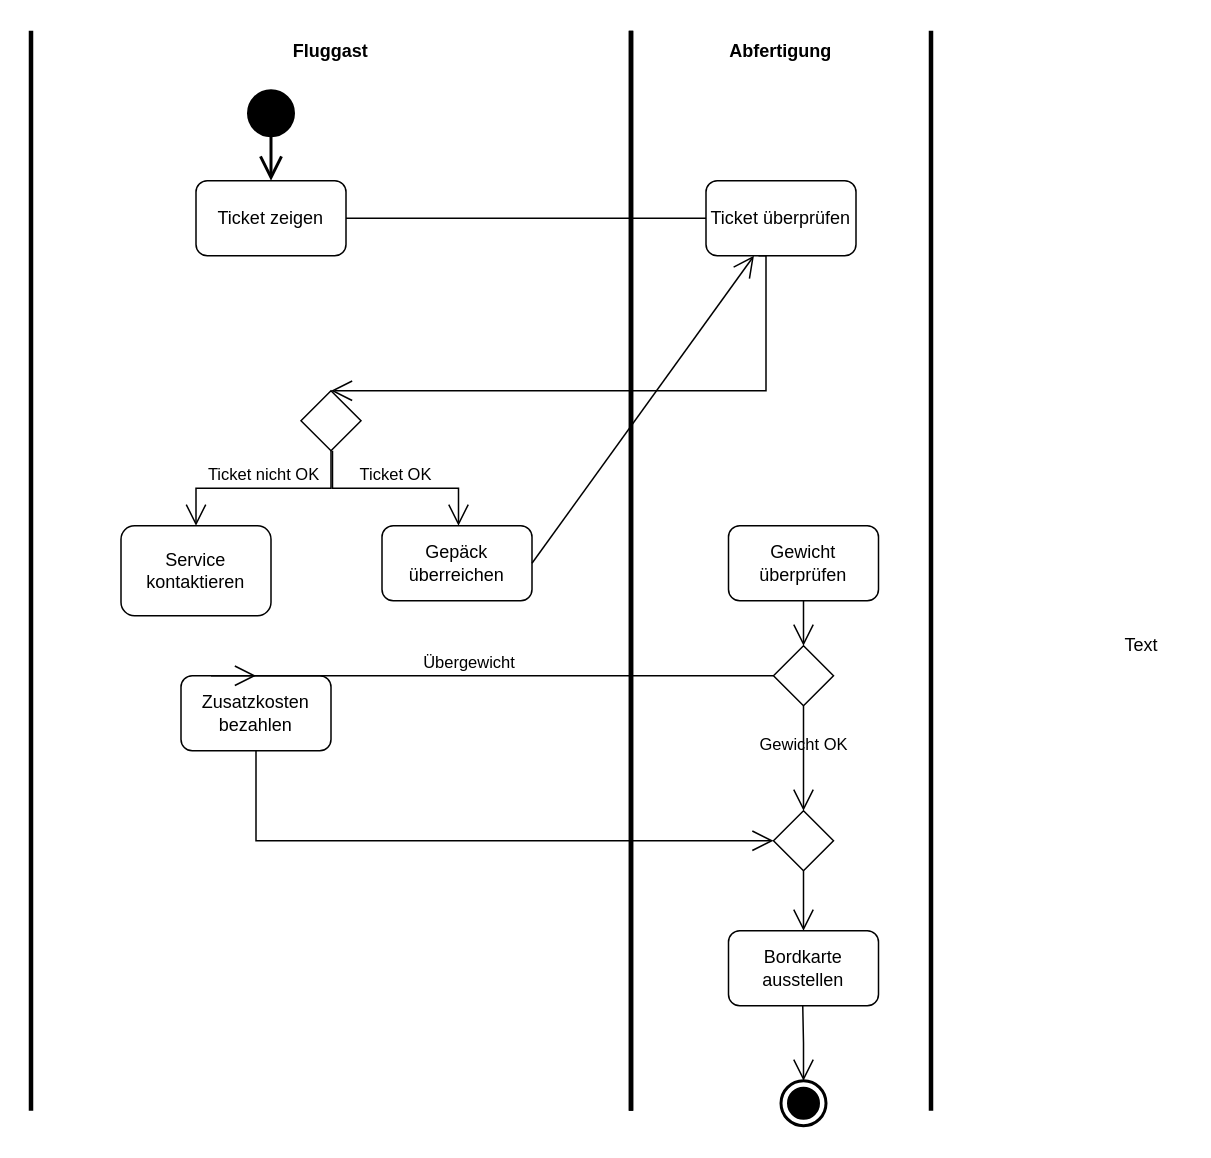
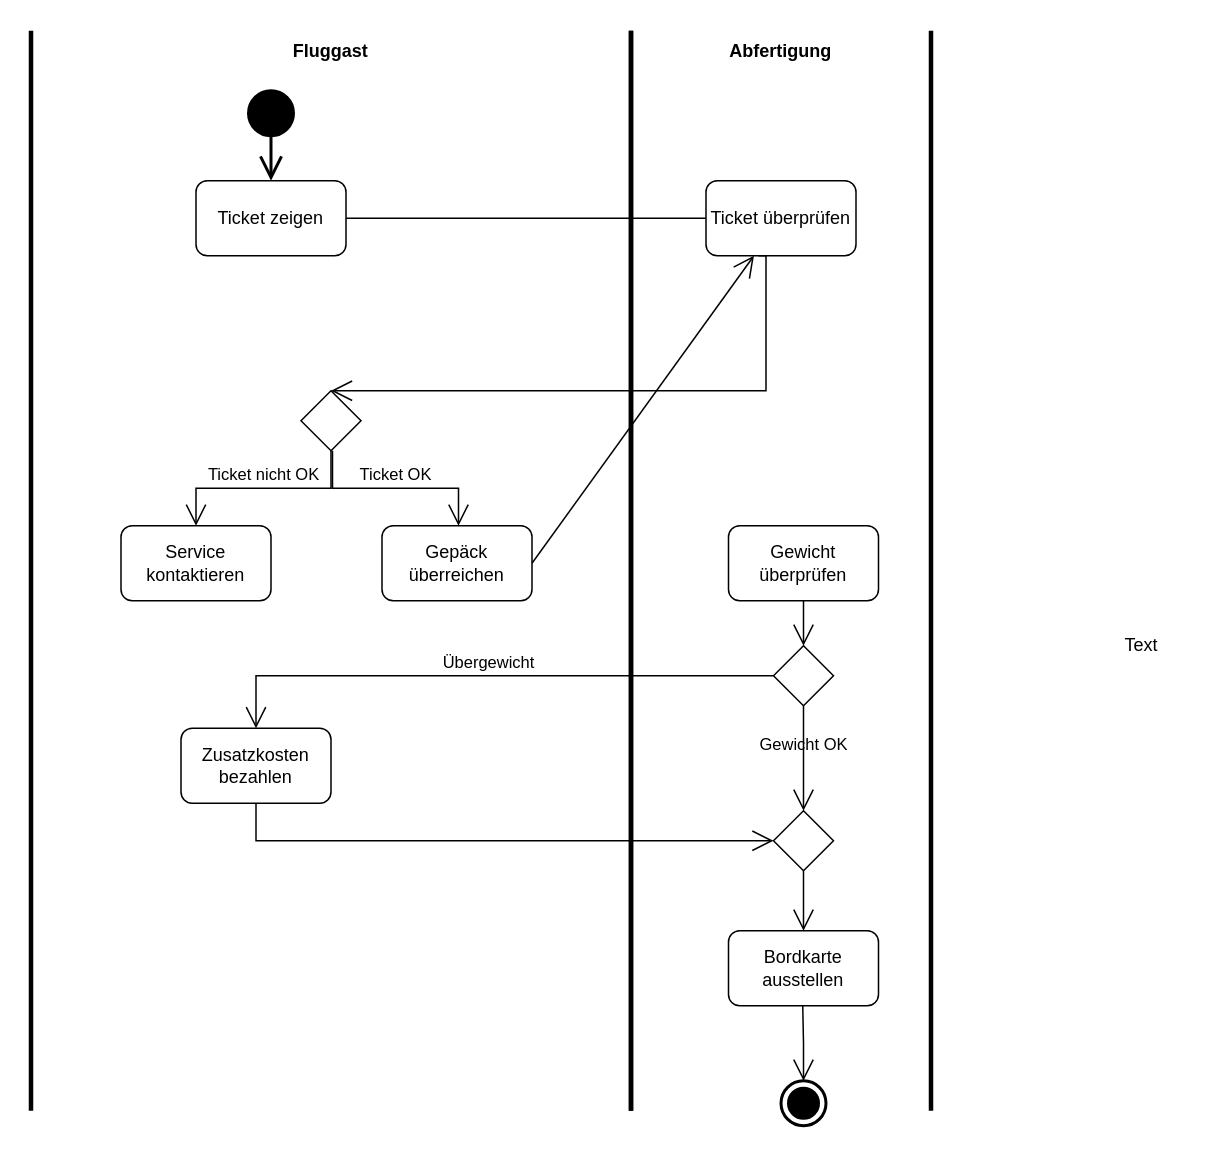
node "Service kontaktieren": size 150x90 -> 150x75
node "Zusatzkosten bezahlen": moved (256, 713) -> (256, 766)
